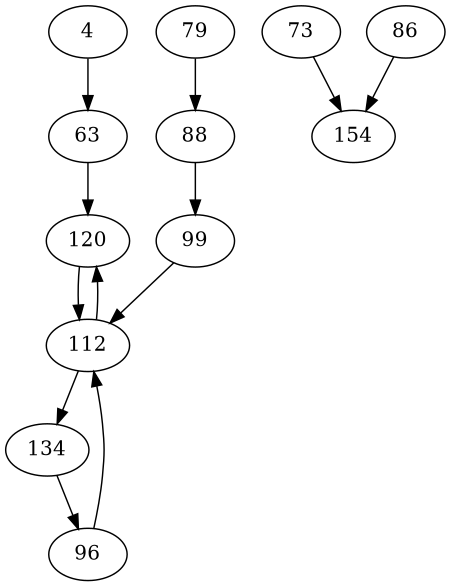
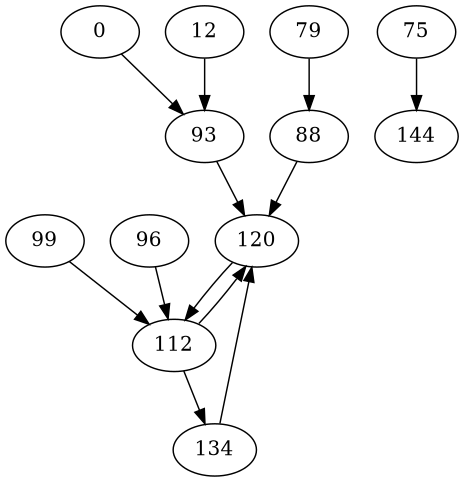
node "4": label "4" -> "0"
node "12": added
node "73": label "73" -> "75"
node "86": removed
node "63": label "63" -> "93"
node "154": label "154" -> "144"
edge "88" -> "99": now "88" -> "120"
edge "134" -> "96": now "134" -> "120"
